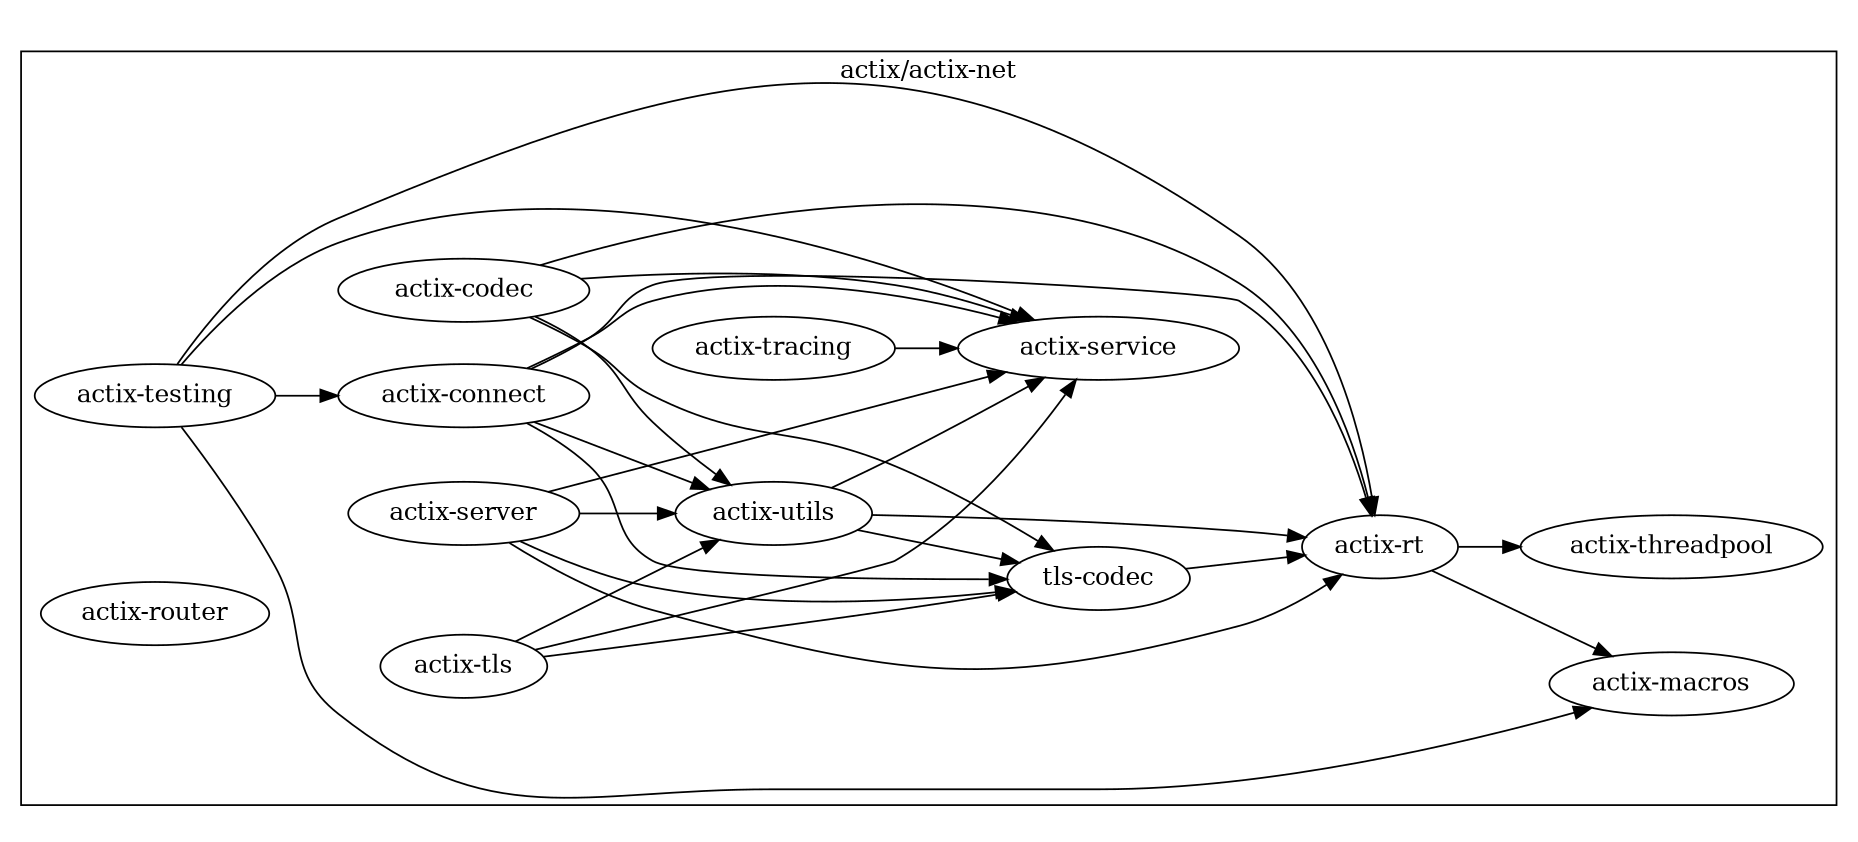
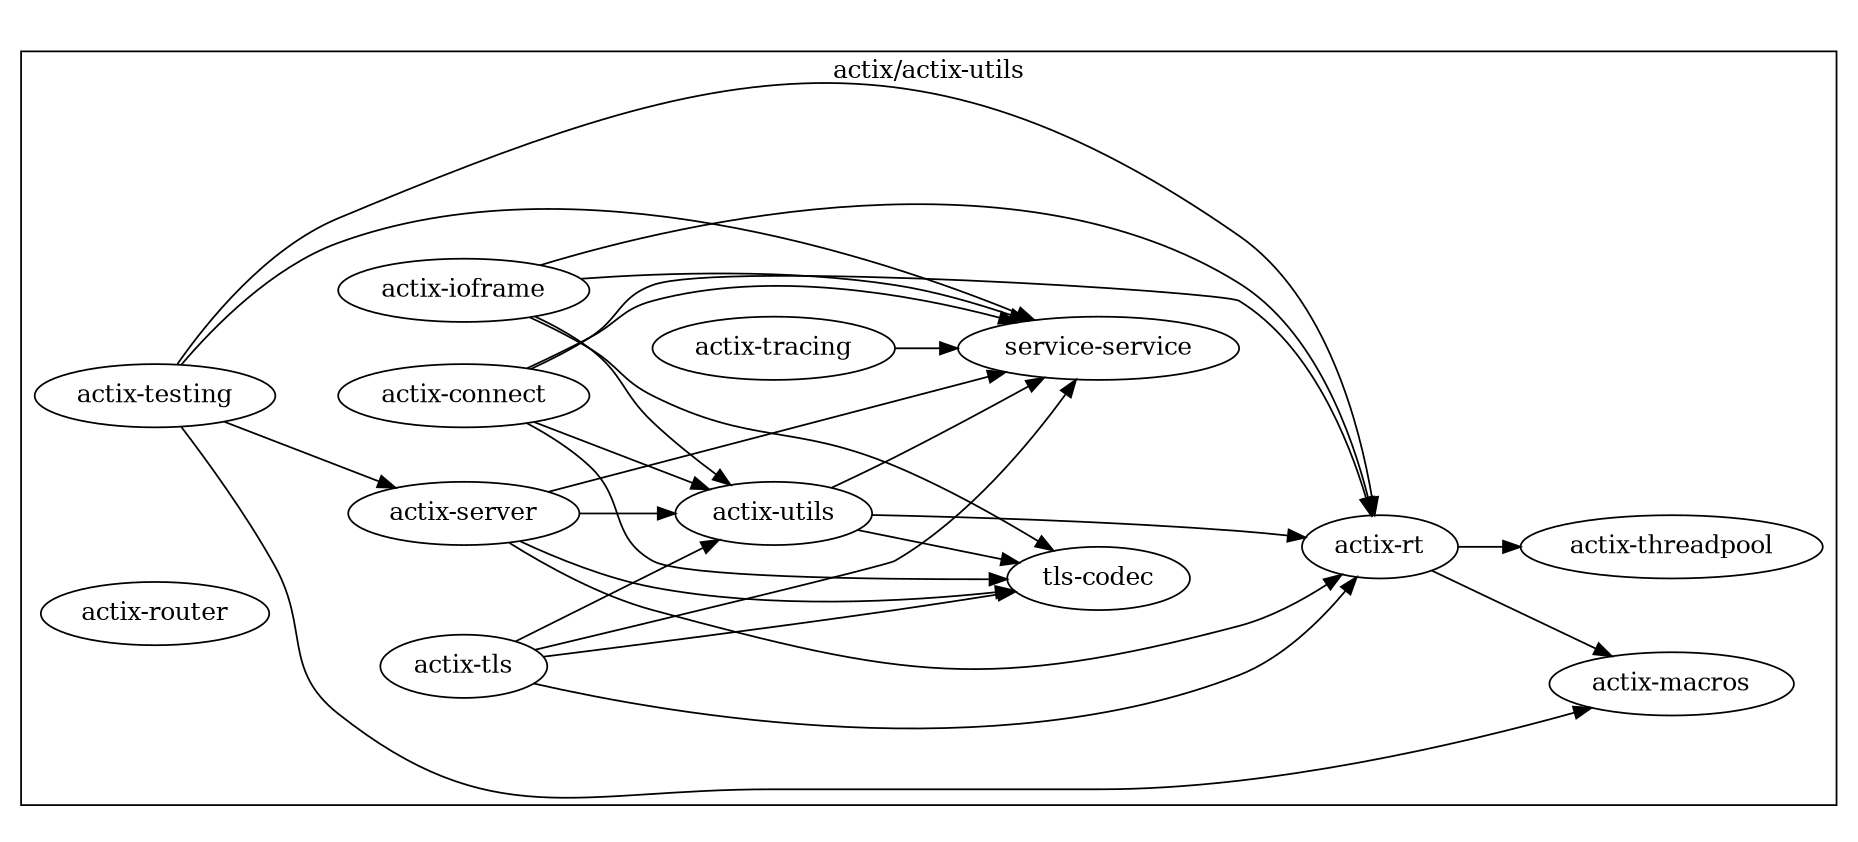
cluster "actix/actix-net": label "actix/actix-net" -> "actix/actix-utils"
node "actix-codec": label "actix-codec" -> "actix-ioframe"
node "actix-service": label "actix-service" -> "service-service"
edge "actix-testing" -> "actix-connect": now "actix-testing" -> "actix-server"
edge "tls-codec" -> "actix-rt": now "actix-tls" -> "actix-rt"
